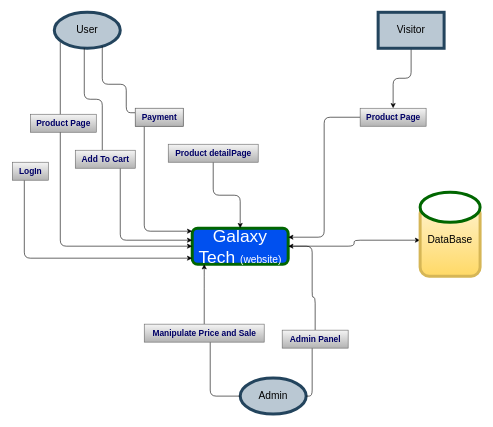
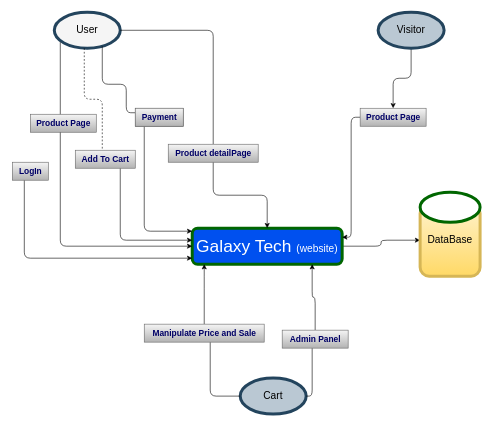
node "User": fillcolor #bac8d3 -> #f5f5f5
node "Visitor": shape rectangle -> ellipse
edge "User" -- "Product detailPage": added
edge "User" -- "Add To Cart": style solid -> dashed
node "Galaxy Tech (website)": size 96x36 -> 150x36
node "Admin": label "Admin" -> "Cart"
